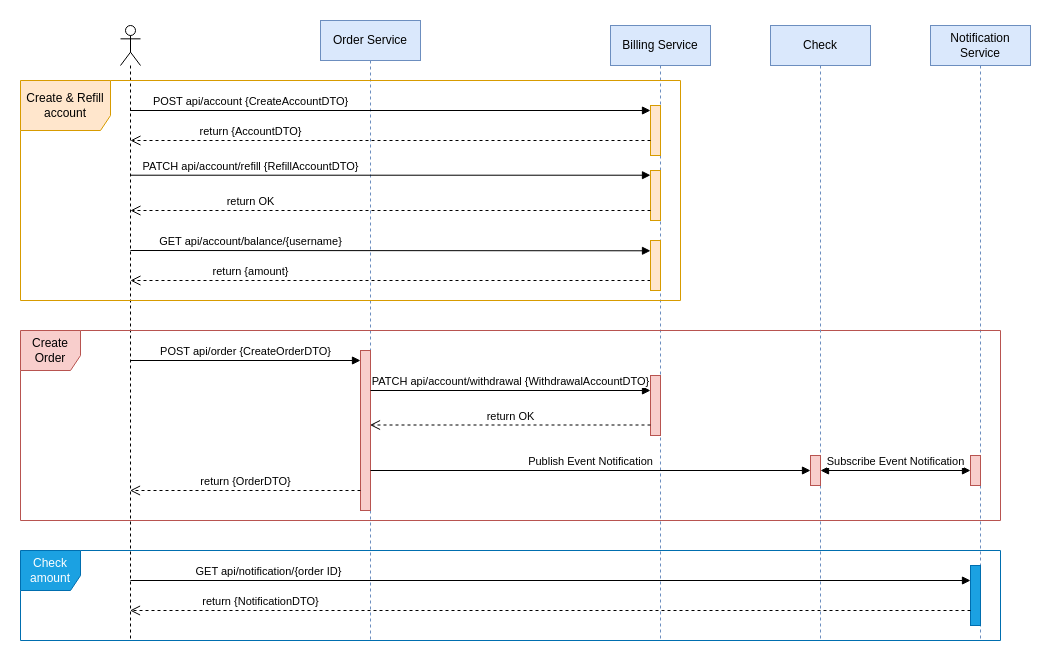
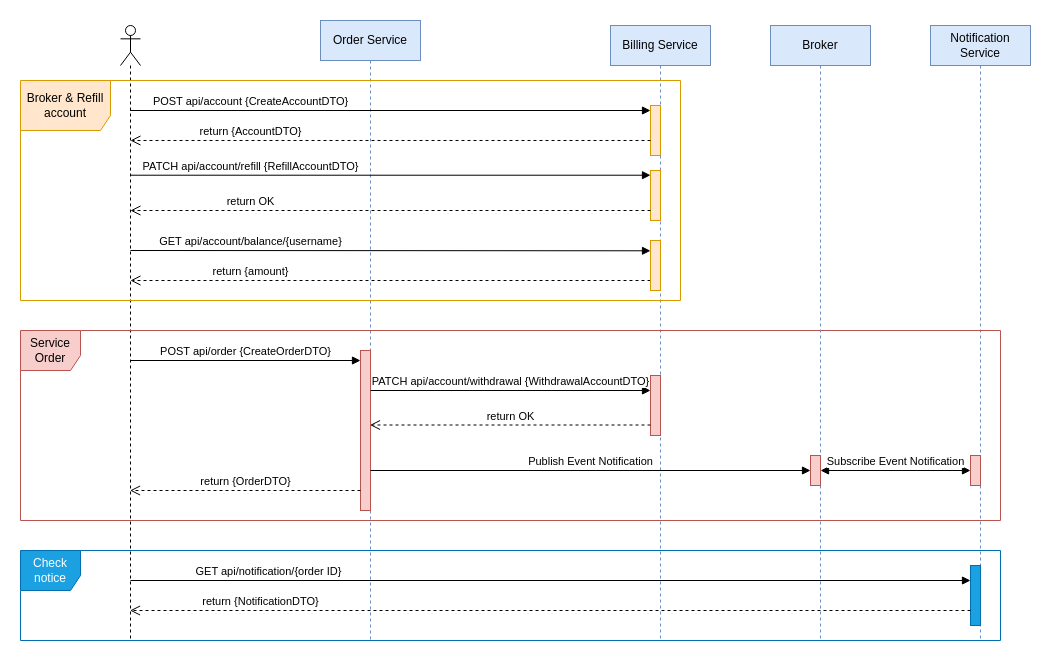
node "Check": label "Check" -> "Broker"
node "Create & Refill account": label "Create & Refill account" -> "Broker & Refill account"
node "Create Order": label "Create Order" -> "Service Order"
node "Check amount": label "Check amount" -> "Check notice"
